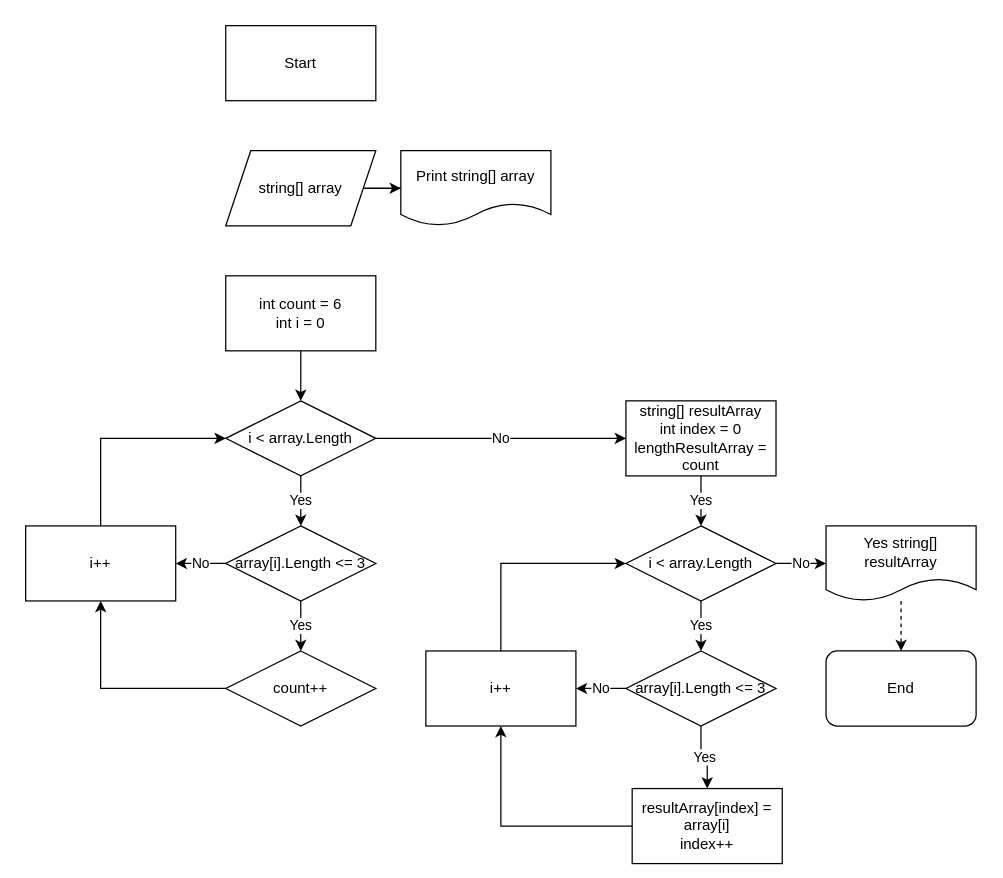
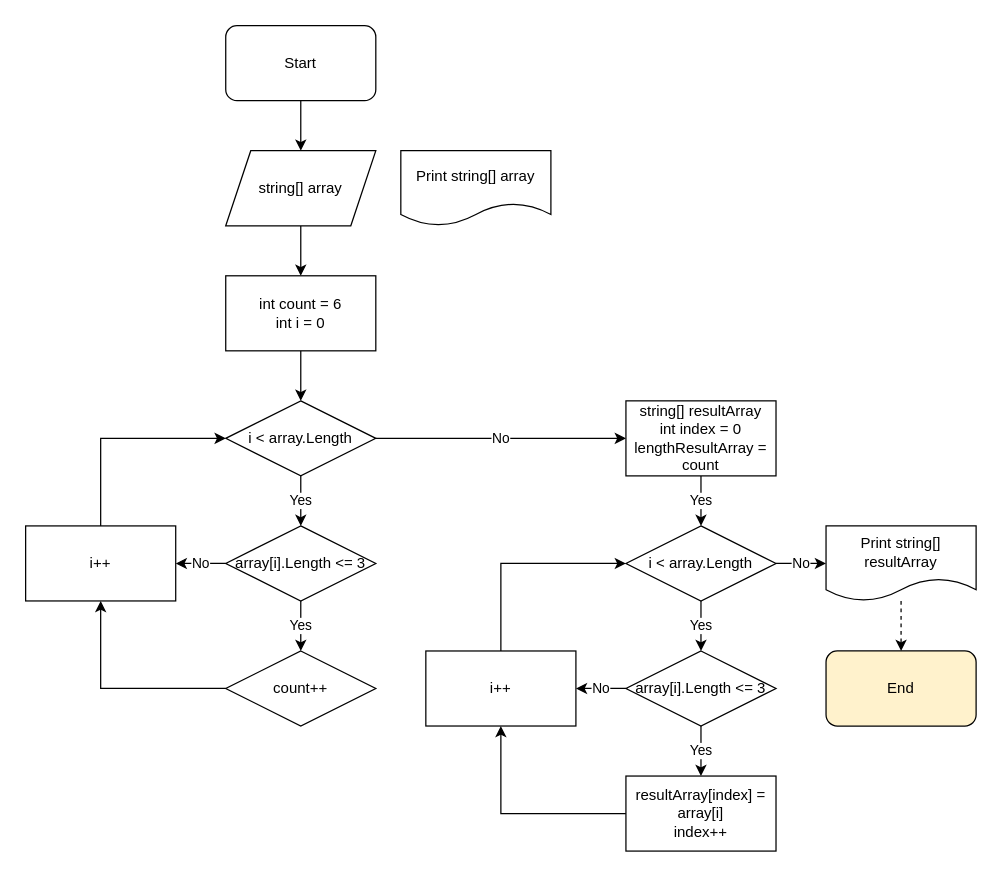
node "Start": shape rectangle -> rounded rectangle
edge "Start" -> "string[] array": added
edge "string[] array" -> "Print string[] array": removed
edge "string[] array" -> "int count = 6 int i = 0": added
node "Yes string[] resultArray": label "Yes string[] resultArray" -> "Print string[] resultArray"
node "End": fillcolor #ffffff -> #fff2cc
node "resultArray[index] = array[i] index++": moved (707, 826) -> (701, 813)
